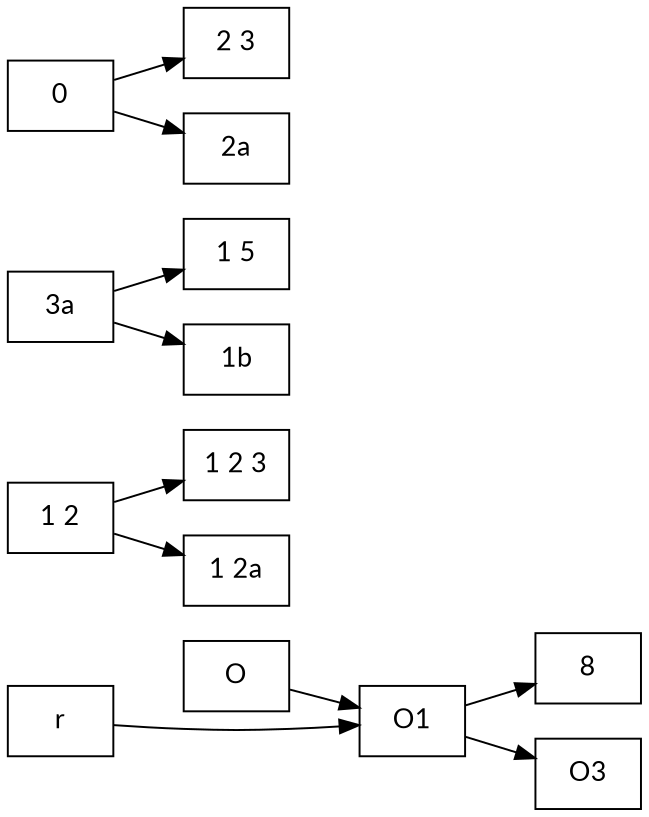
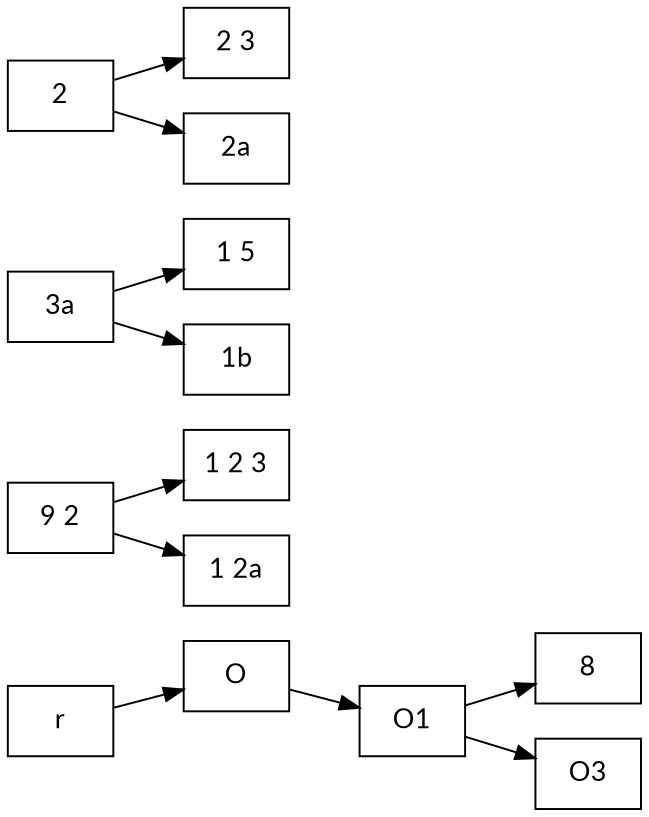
node "0": label "0" -> "2"
node "1 2": label "1 2" -> "9 2"
edge "r" -> "O1": now "r" -> "O"
